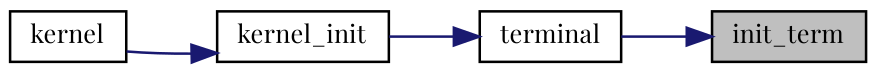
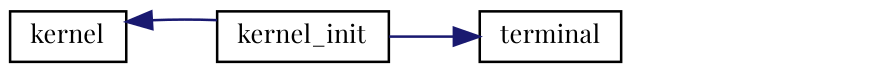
node "init_term": removed
edge "kernel" -> "kernel_init": reversed
